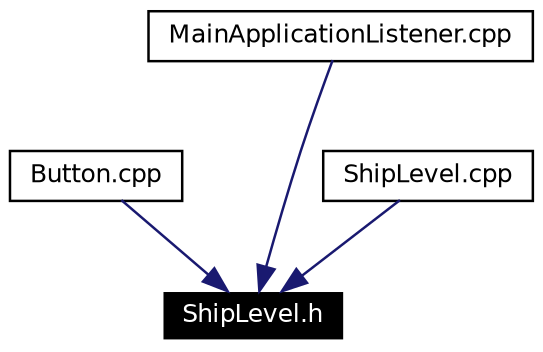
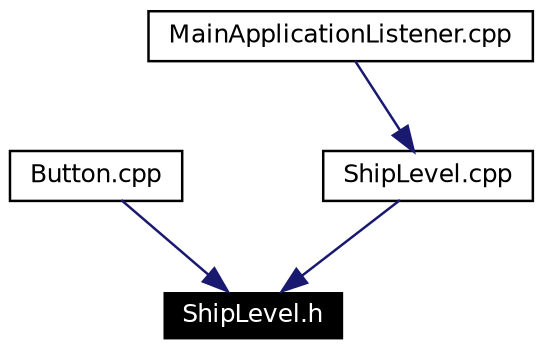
edge "MainApplicationListener.cpp" -> "ShipLevel.h": now "MainApplicationListener.cpp" -> "ShipLevel.cpp"
